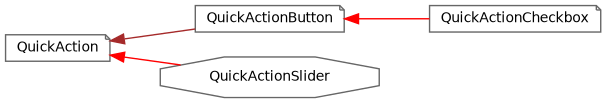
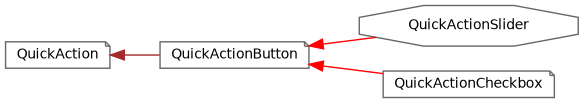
edge "QuickActionSlider" -> "QuickAction": now "QuickActionSlider" -> "QuickActionButton"
